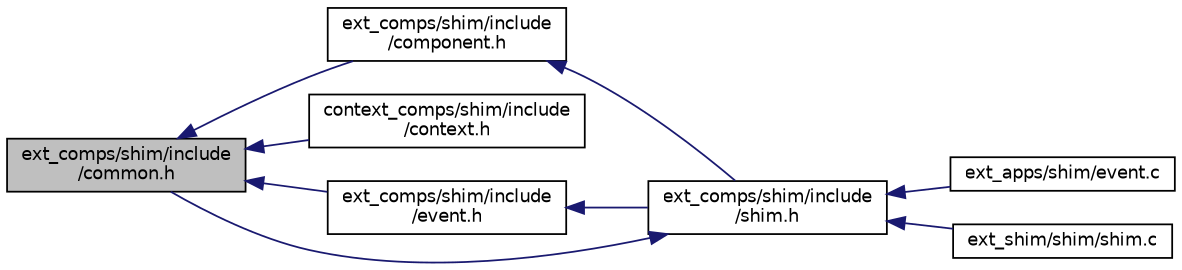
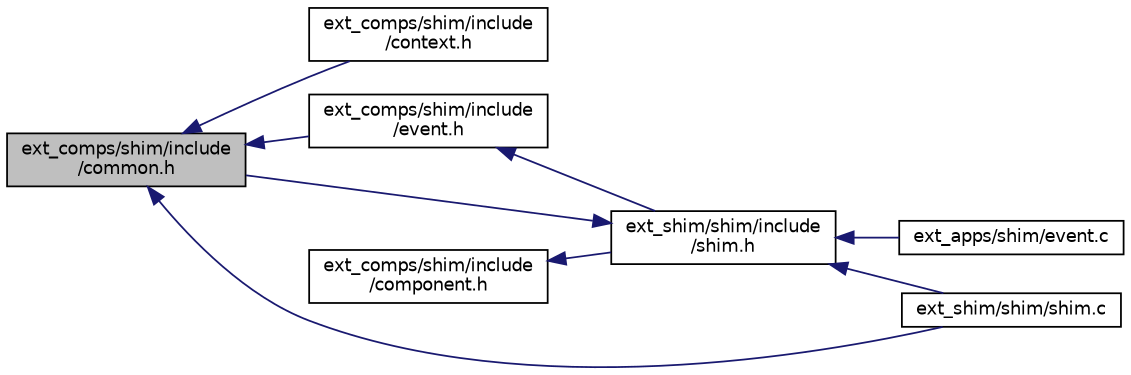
edge "ext_comps/shim/include /component.h" -> "ext_comps/shim/include /common.h": now "ext_shim/shim/shim.c" -> "ext_comps/shim/include /common.h"
node "context_comps/shim/include /context.h": label "context_comps/shim/include /context.h" -> "ext_comps/shim/include /context.h"
node "ext_comps/shim/include /shim.h": label "ext_comps/shim/include /shim.h" -> "ext_shim/shim/include /shim.h"
